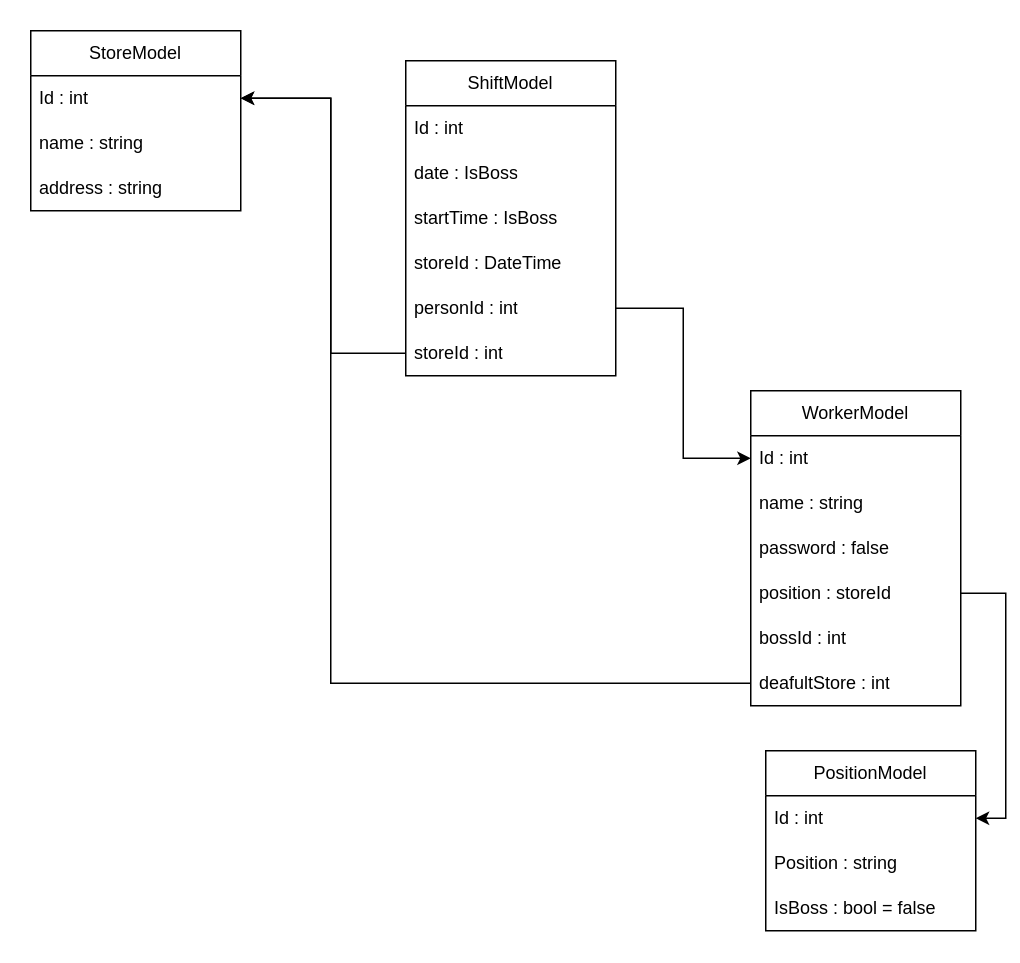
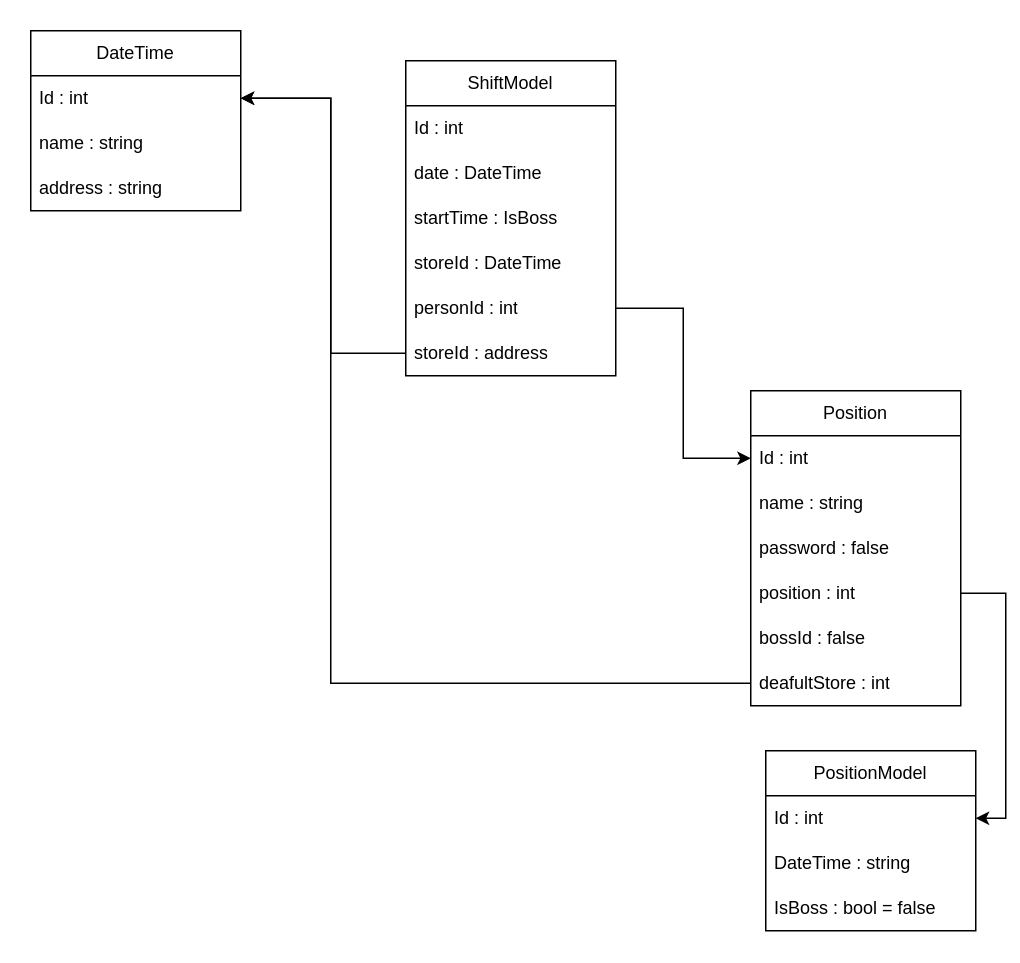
node "StoreModel": label "StoreModel" -> "DateTime"
node "date : IsBoss": label "date : IsBoss" -> "date : DateTime"
node "storeId : int": label "storeId : int" -> "storeId : address"
node "WorkerModel": label "WorkerModel" -> "Position"
node "position : storeId": label "position : storeId" -> "position : int"
node "bossId : int": label "bossId : int" -> "bossId : false"
node "Position : string": label "Position : string" -> "DateTime : string"
